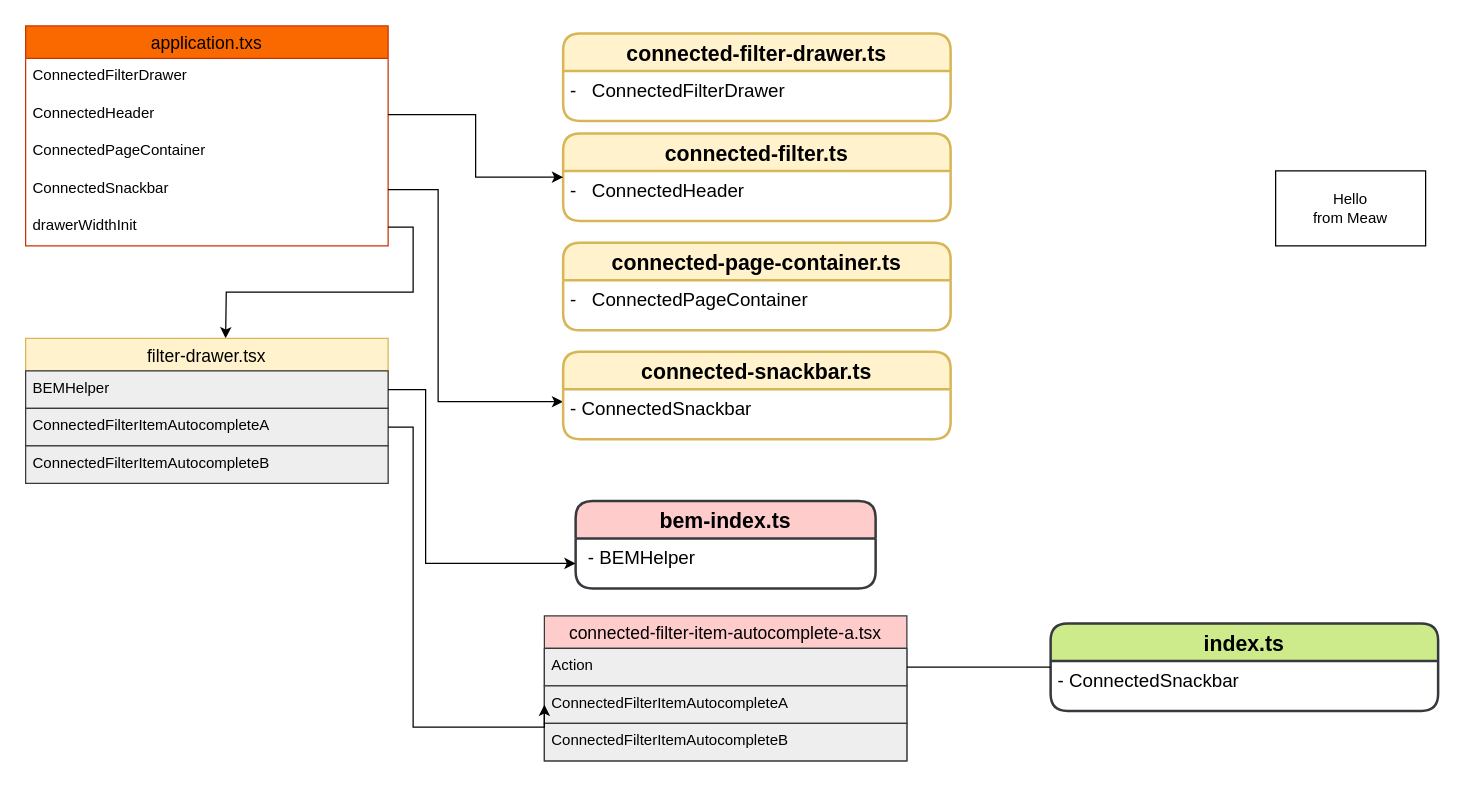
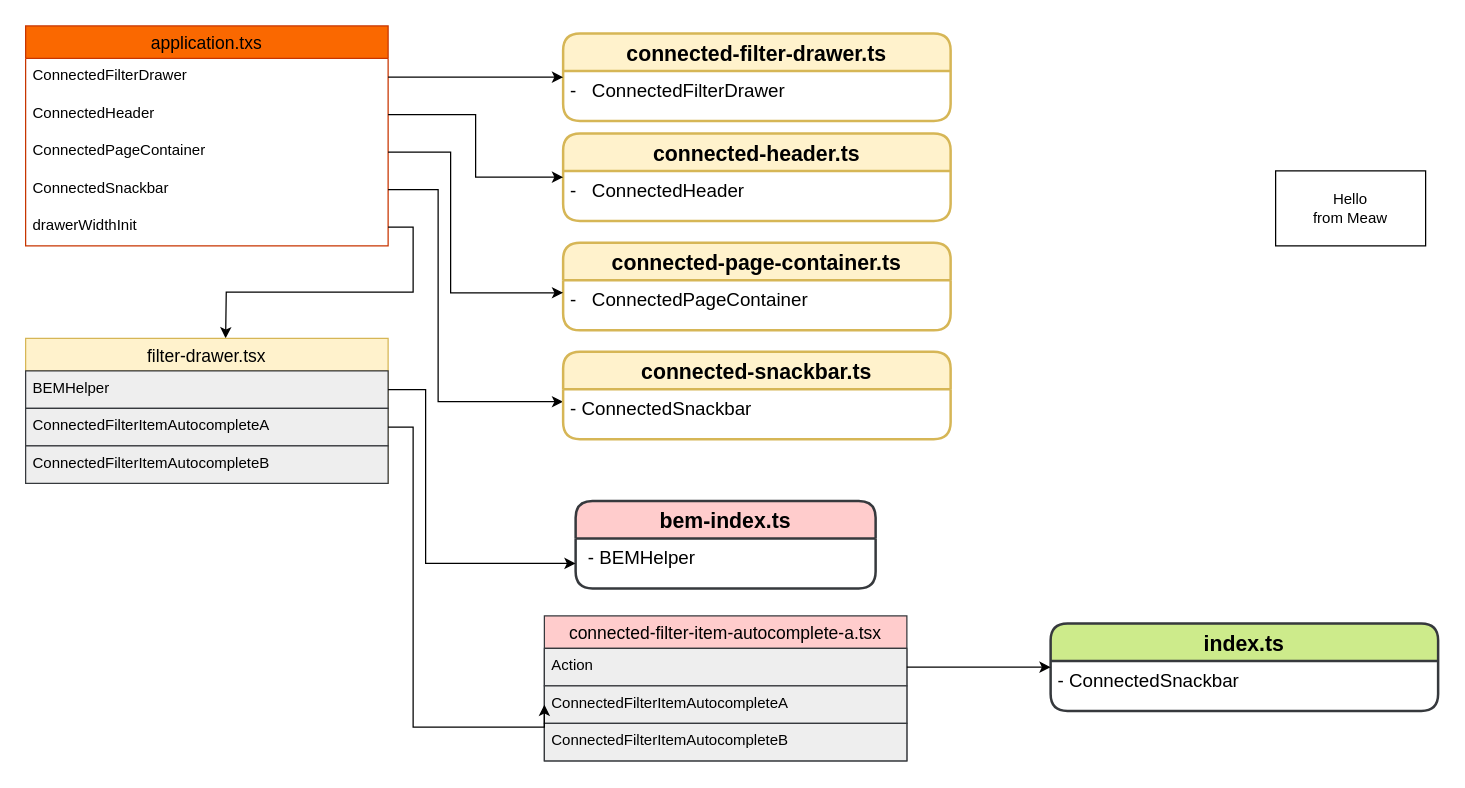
edge "ConnectedFilterDrawer" -> "connected-filter-drawer.ts": added
node "connected-filter.ts": label "connected-filter.ts" -> "connected-header.ts"
edge "ConnectedPageContainer" -> "- ConnectedPageContainer": added
edge "Action" -- "index.ts": arrowhead none -> classic
